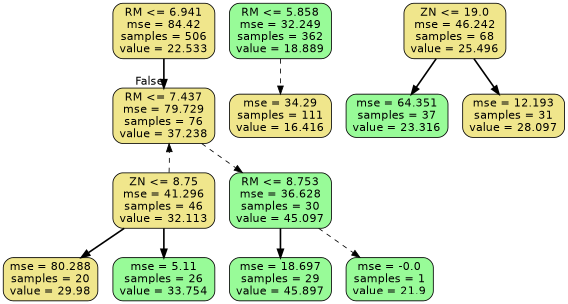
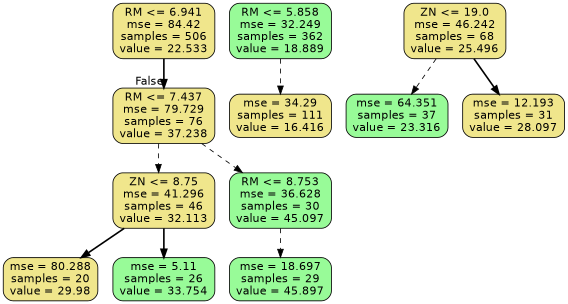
edge "ZN <= 19.0 mse = 46.242 samples = 68 value = 25.496" -> "mse = 64.351 samples = 37 value = 23.316": style bold -> dashed
edge "ZN <= 8.75 mse = 41.296 samples = 46 value = 32.113" -> "RM <= 7.437 mse = 79.729 samples = 76 value = 37.238": reversed
edge "RM <= 8.753 mse = 36.628 samples = 30 value = 45.097" -> "mse = 18.697 samples = 29 value = 45.897": style bold -> dashed
node "mse = -0.0 samples = 1 value = 21.9": removed
